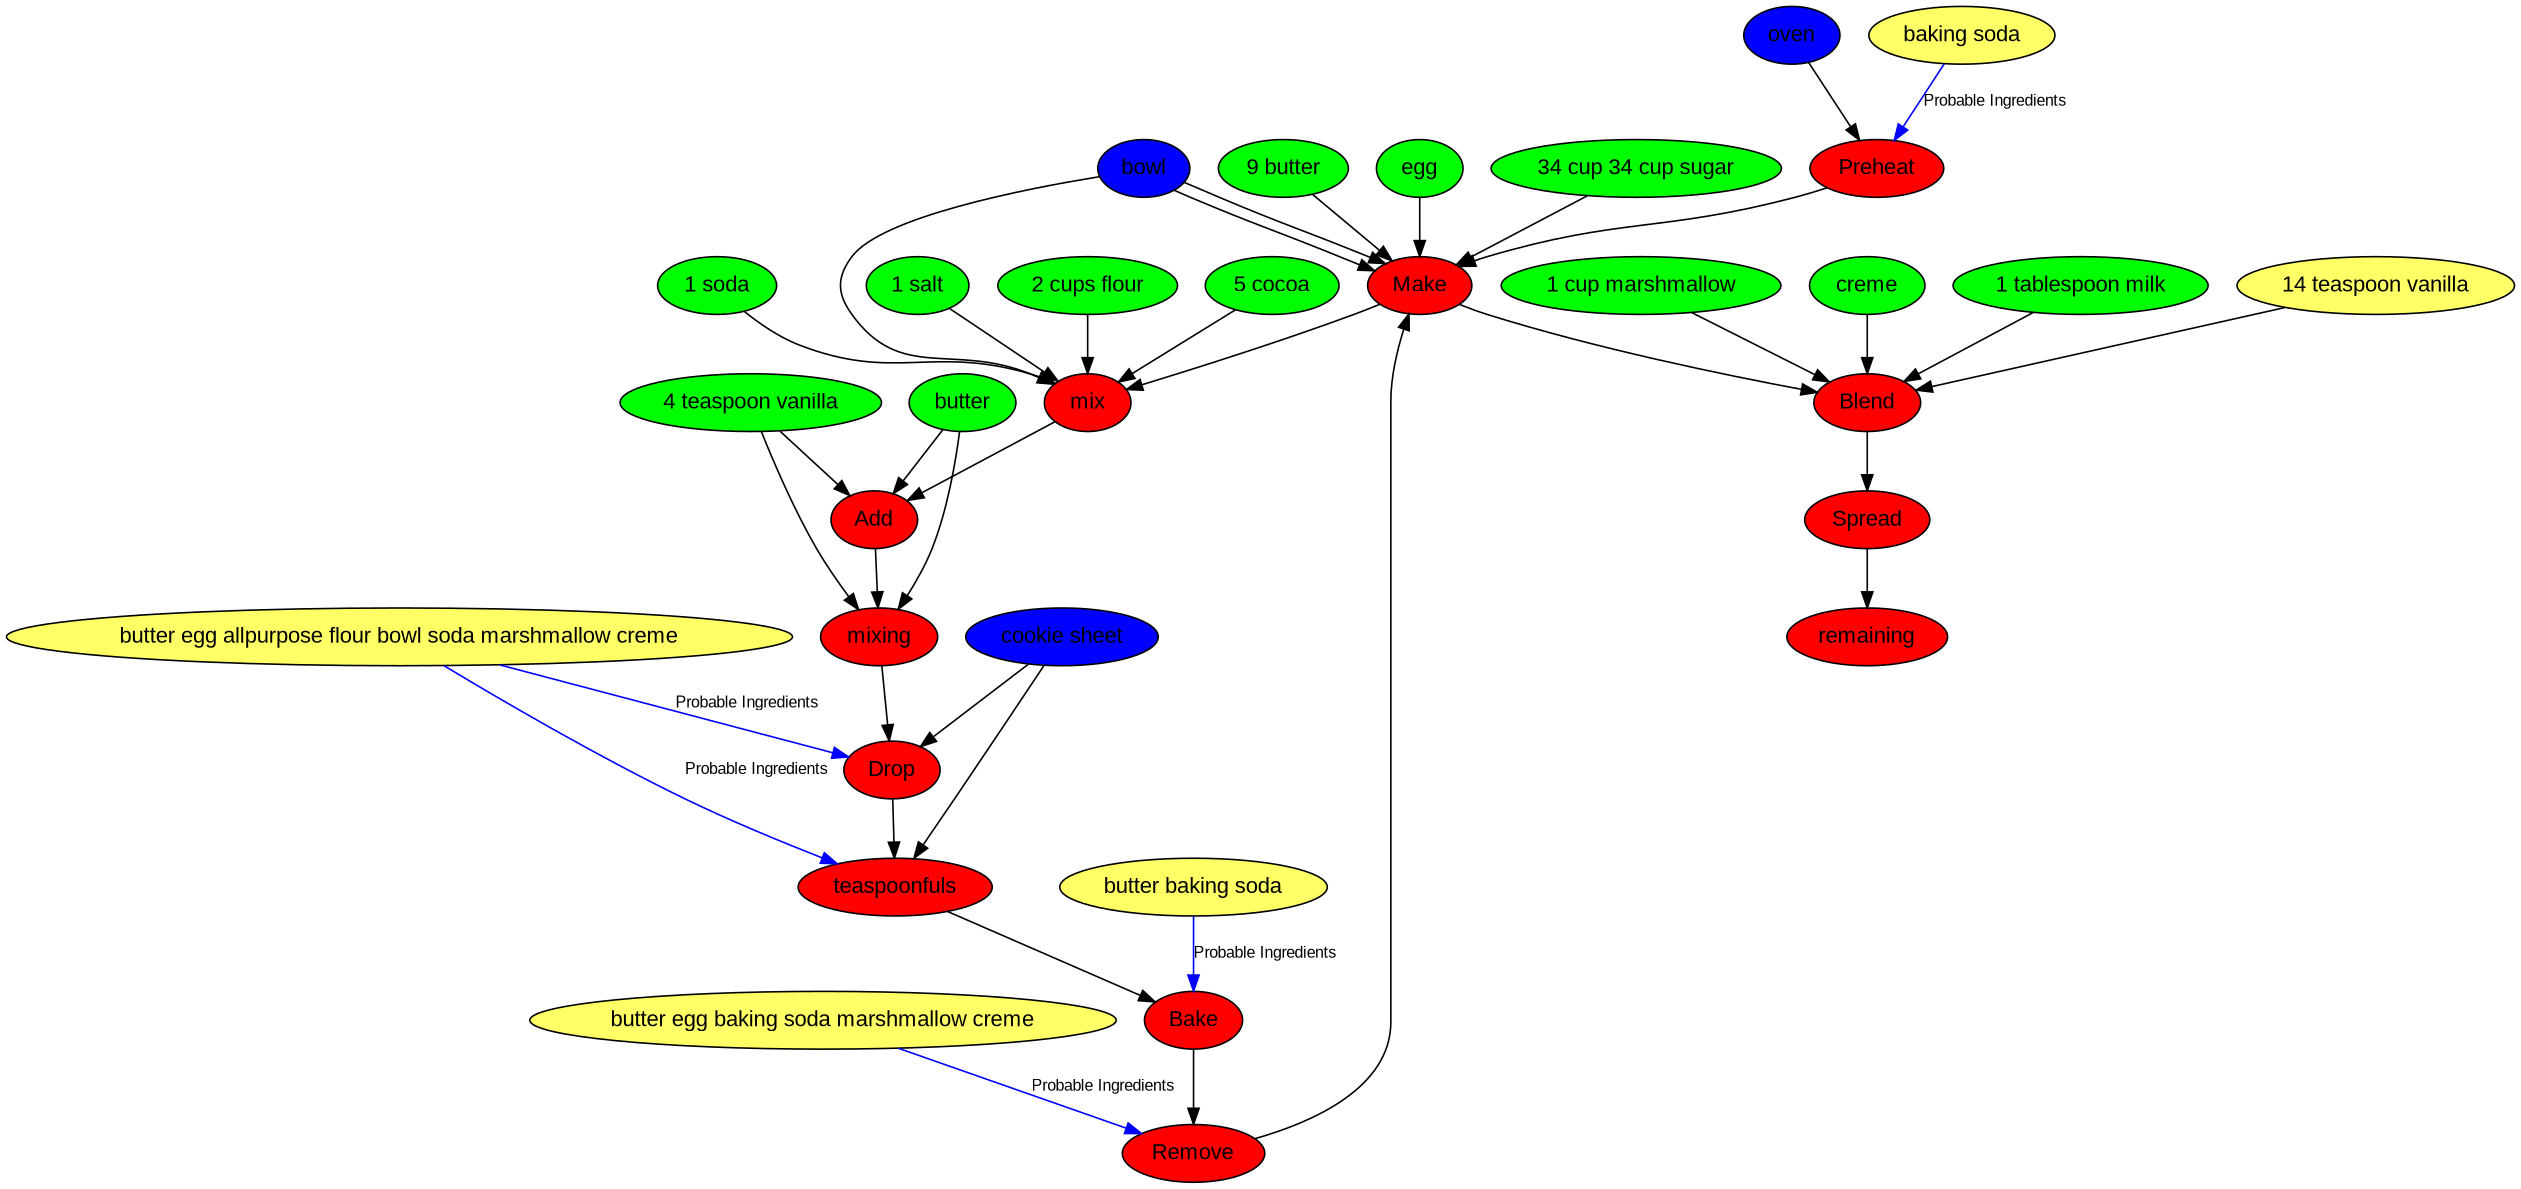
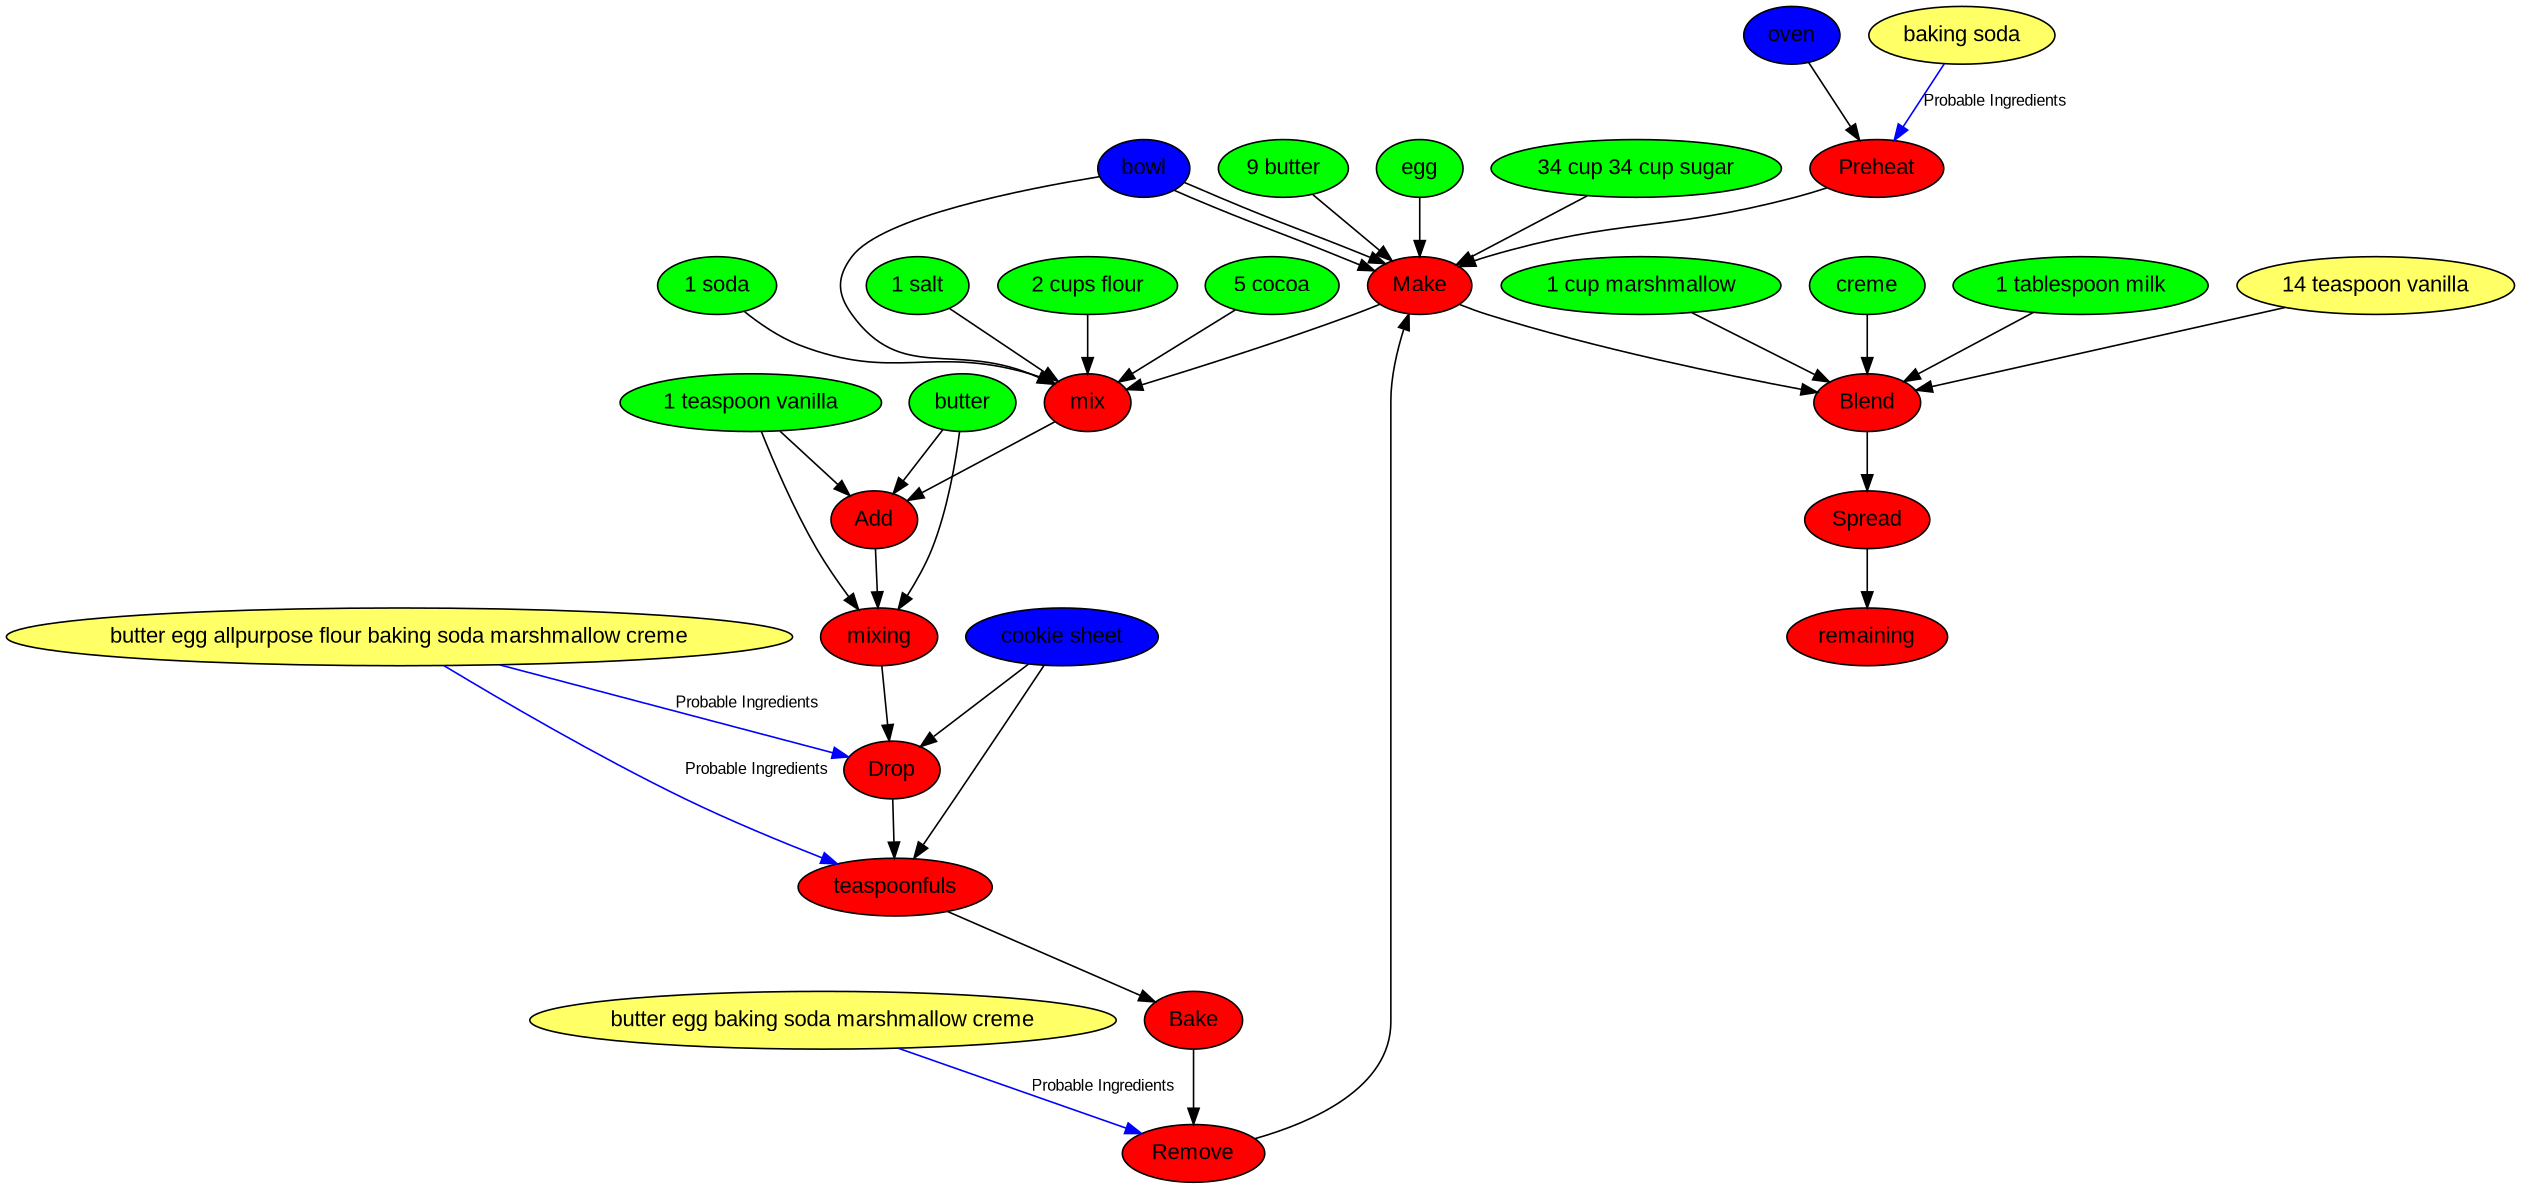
node "4 teaspoon vanilla": label "4 teaspoon vanilla" -> "1 teaspoon vanilla"
node "butter egg allpurpose flour bowl soda marshmallow creme": label "butter egg allpurpose flour bowl soda marshmallow creme" -> "butter egg allpurpose flour baking soda marshmallow creme"
node "butter baking soda": removed
